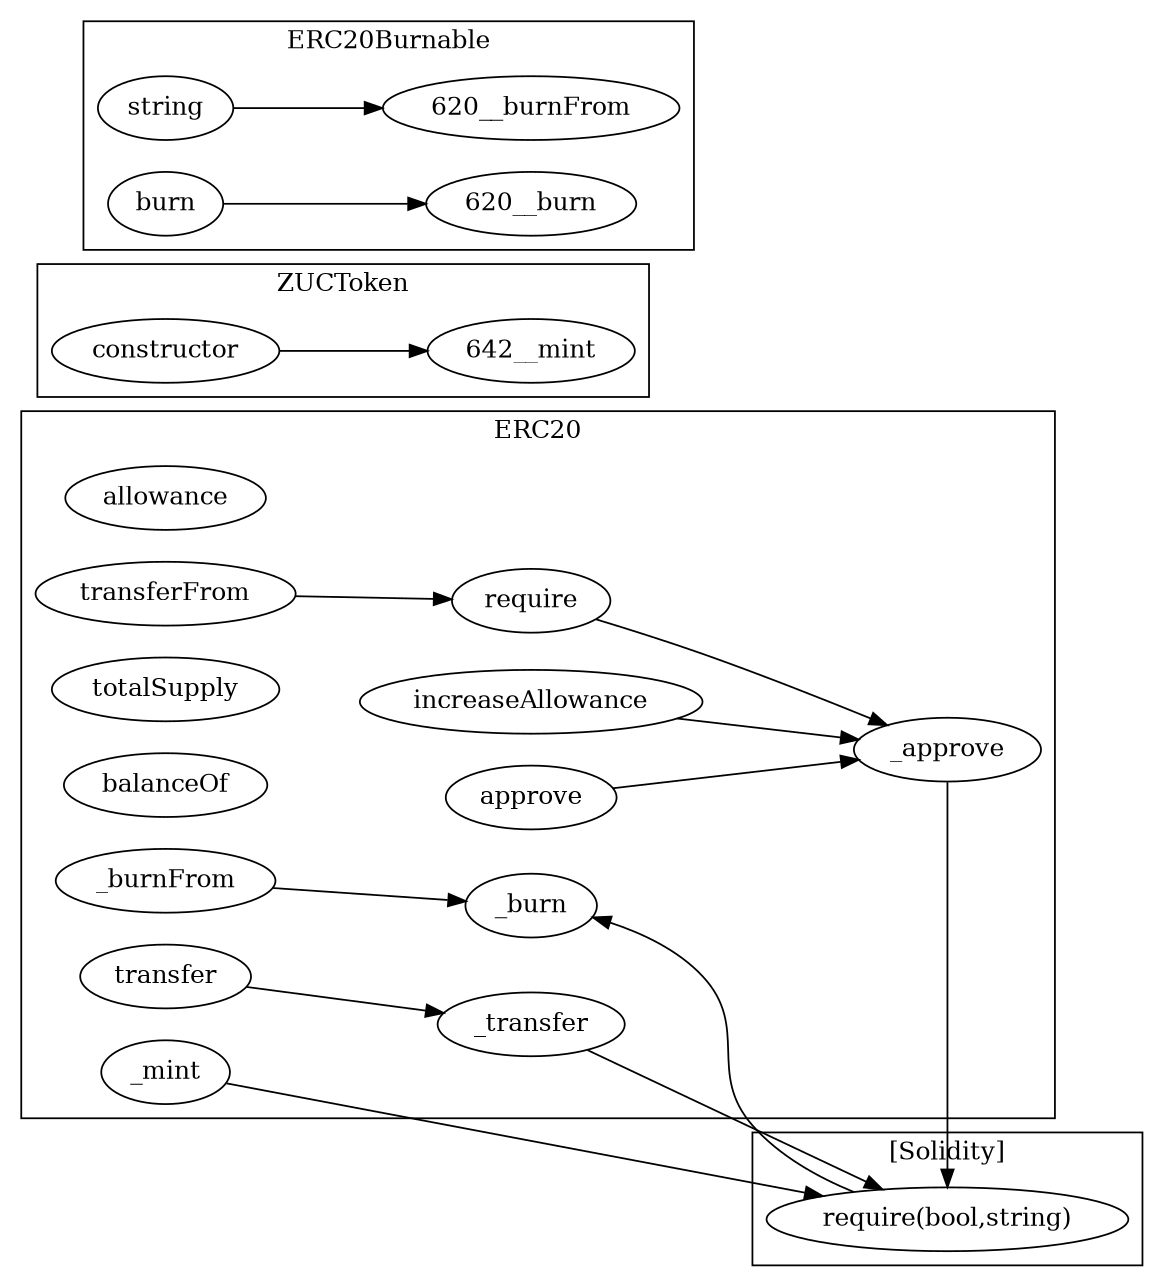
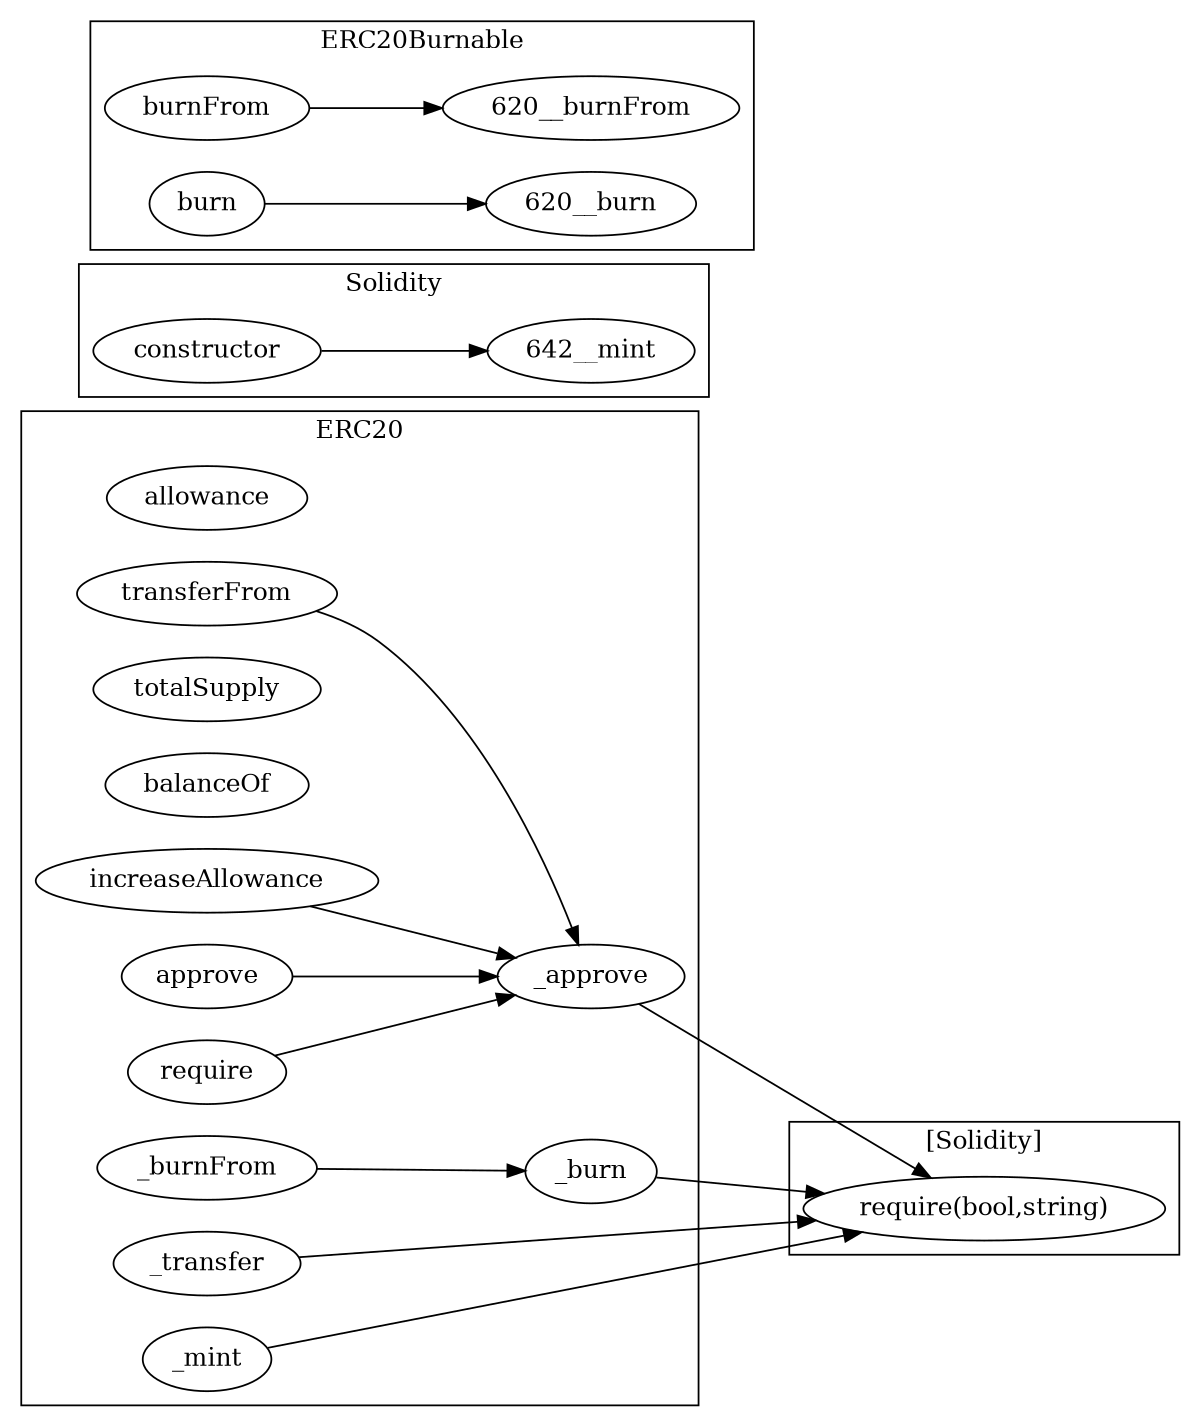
node "string": label "string" -> "burnFrom"
cluster "ZUCToken": label "ZUCToken" -> "Solidity"
edge "transferFrom" -> "require": now "transferFrom" -> "_approve"
node "transfer": removed
edge "require(bool,string)" -> "_burn": reversed
